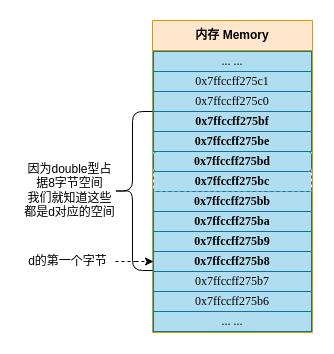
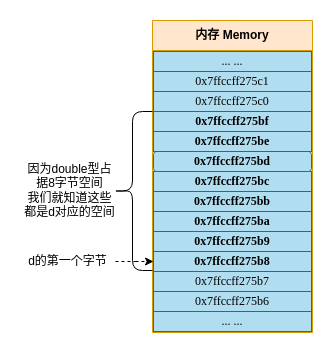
node "0x7ffccff275bc": style dashed -> solid
